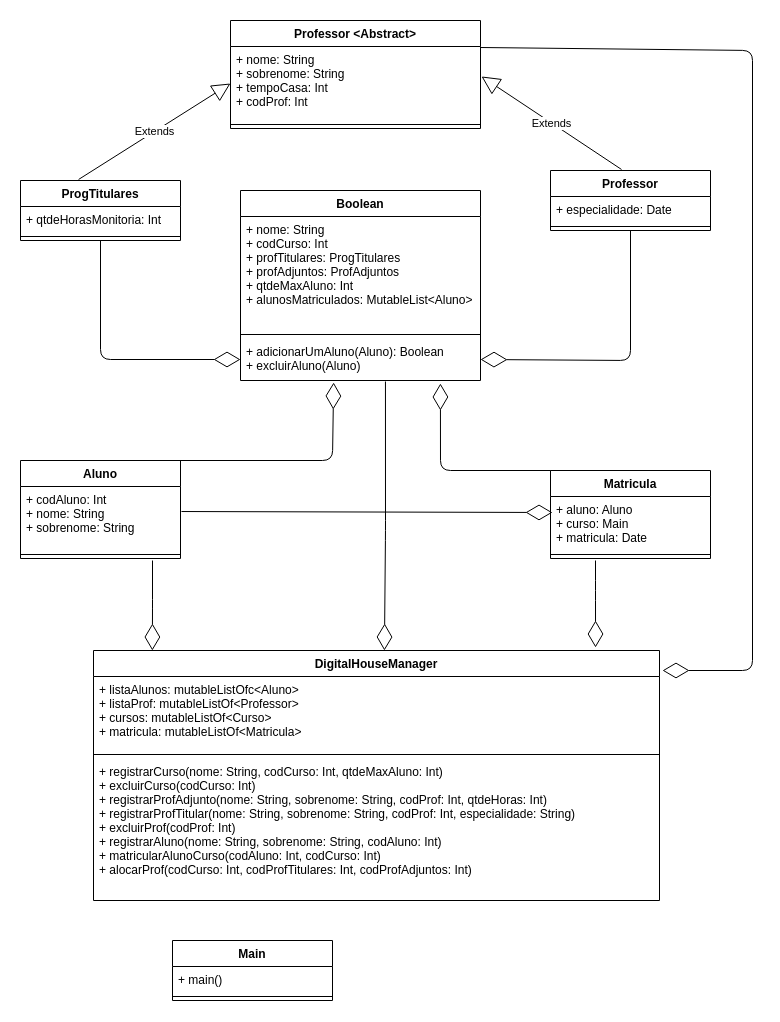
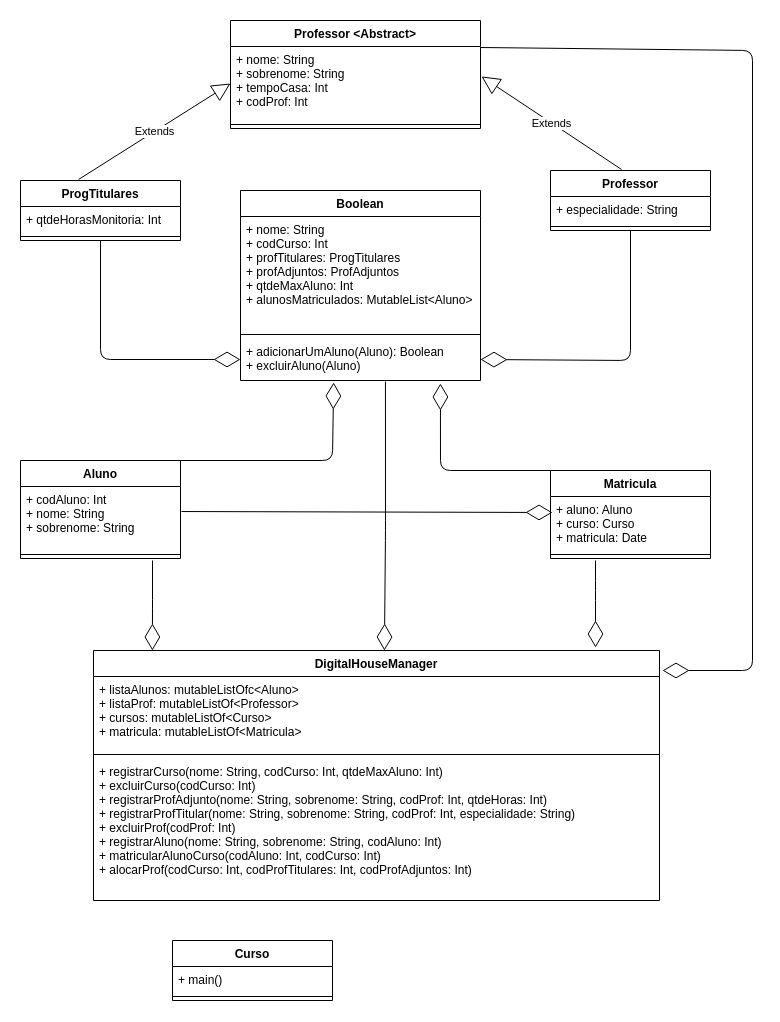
node "+ especialidade: Date": label "+ especialidade: Date" -> "+ especialidade: String"
node "+ aluno: Aluno + curso: Main + matricula: Date": label "+ aluno: Aluno + curso: Main + matricula: Date" -> "+ aluno: Aluno + curso: Curso + matricula: Date"
node "Main": label "Main" -> "Curso"
